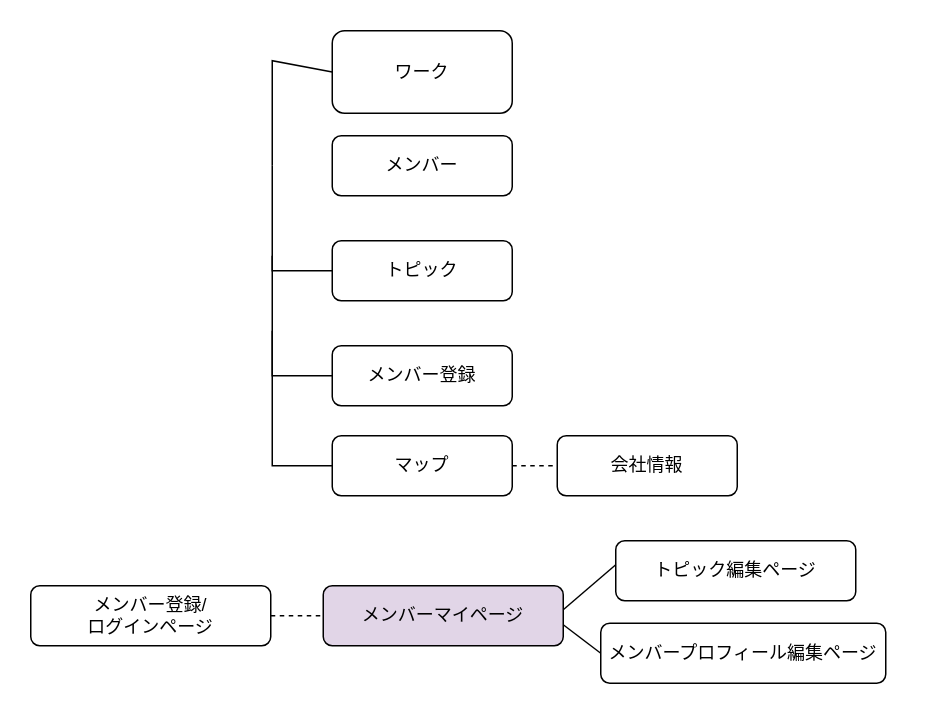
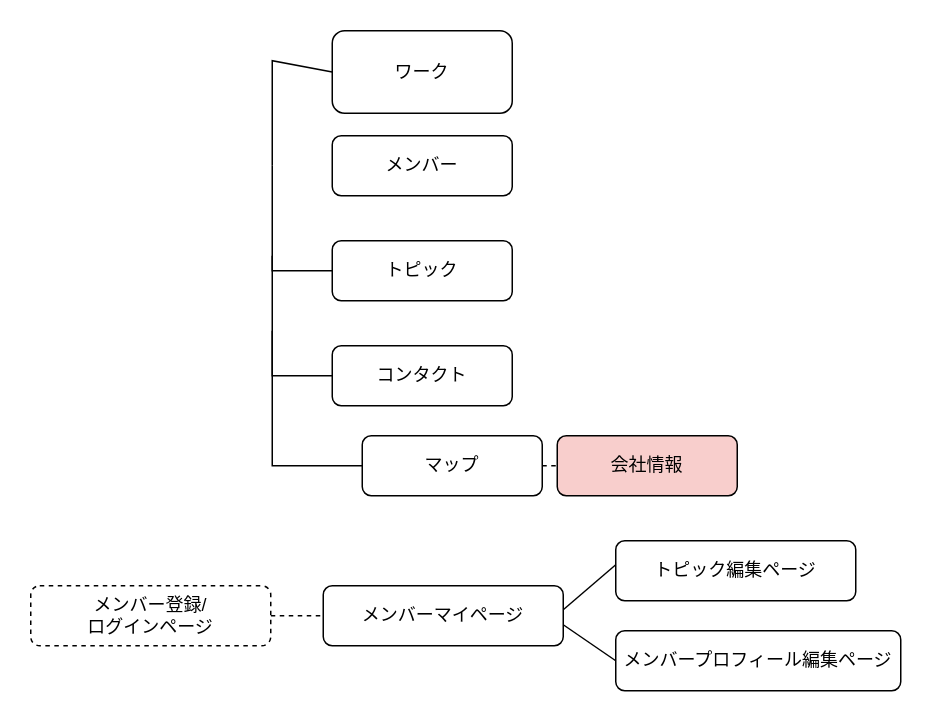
node "メンバー登録": label "メンバー登録" -> "コンタクト"
node "マップ": moved (422, 466) -> (452, 466)
node "会社情報": fillcolor #ffffff -> #f8cecc
node "メンバー登録/ ログインページ": style solid -> dashed
node "メンバーマイページ": fillcolor #e1d5e7 -> #ffffff
node "メンバープロフィール編集ページ": moved (743, 653) -> (758, 661)
